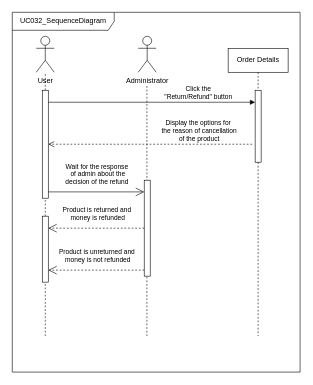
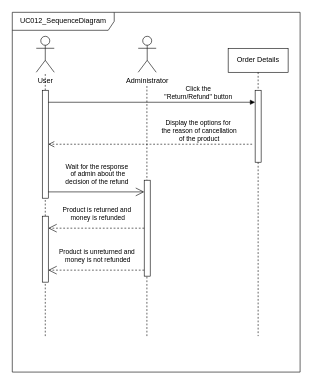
node "UC032_SequenceDiagram": label "UC032_SequenceDiagram" -> "UC012_SequenceDiagram"
